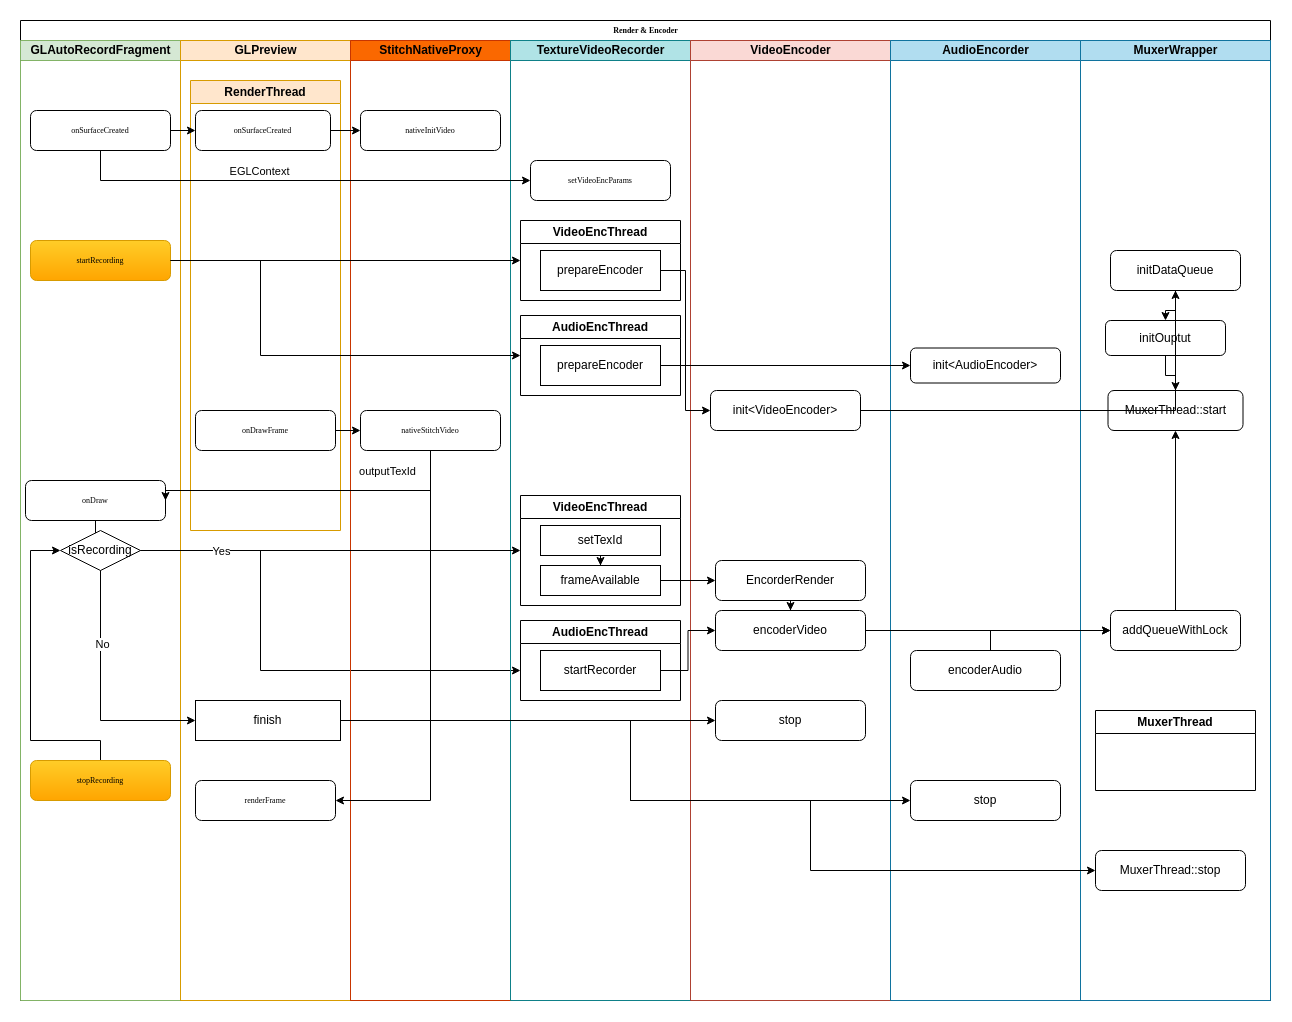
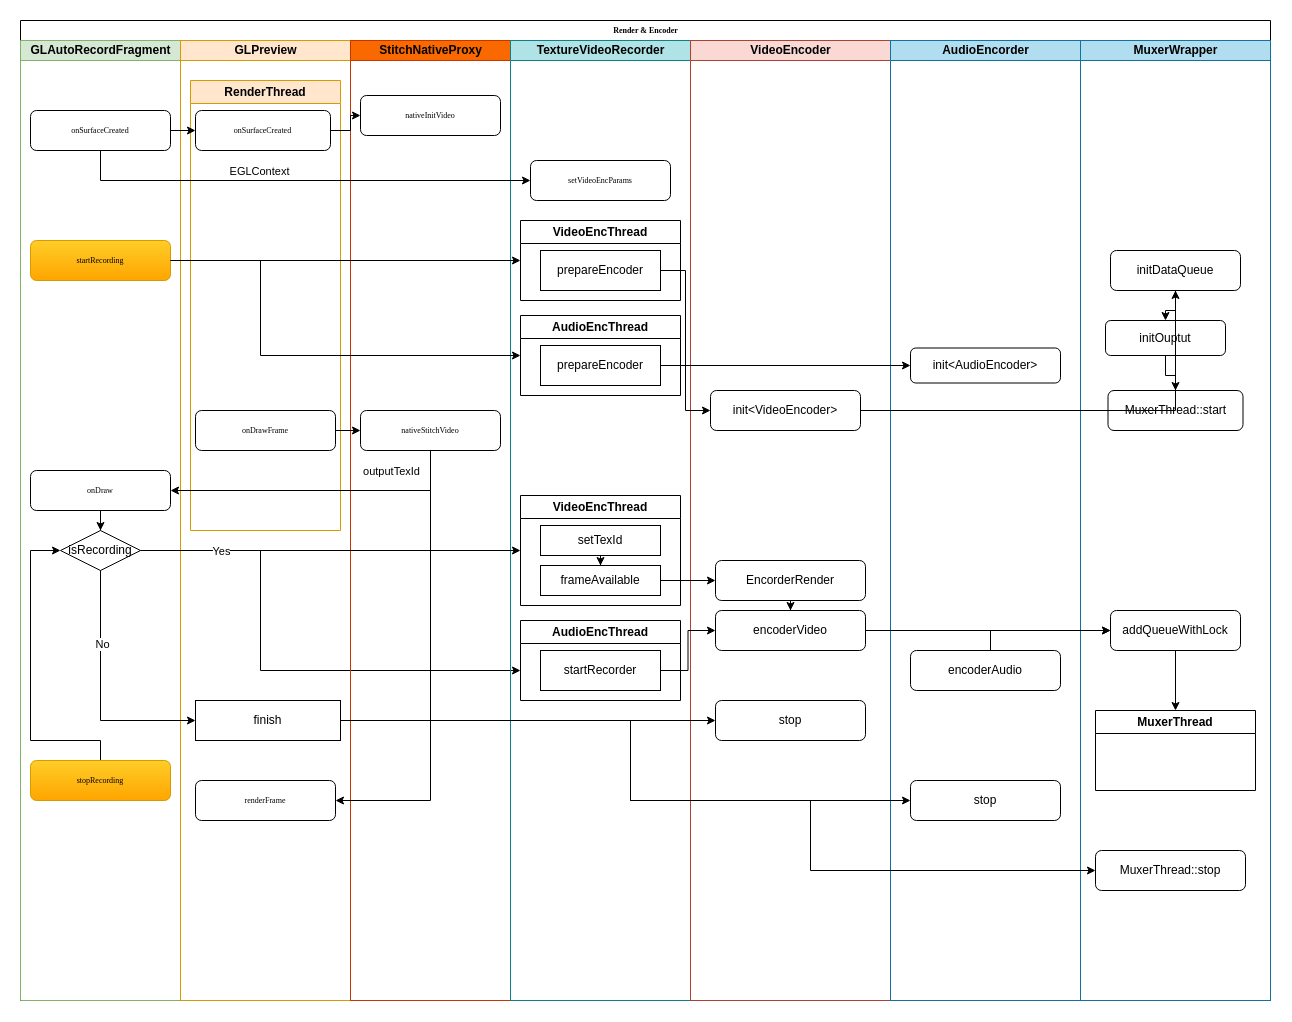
node "nativeInitVideo": moved (431, 131) -> (431, 116)
node "onDraw": moved (96, 501) -> (101, 491)
edge "addQueueWithLock" -> "MuxerThread::start": now "addQueueWithLock" -> "MuxerThread"
